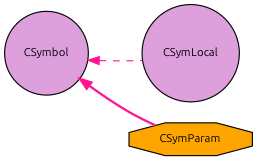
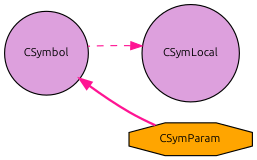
edge "CSymLocal" -> "CSymbol": reversed
